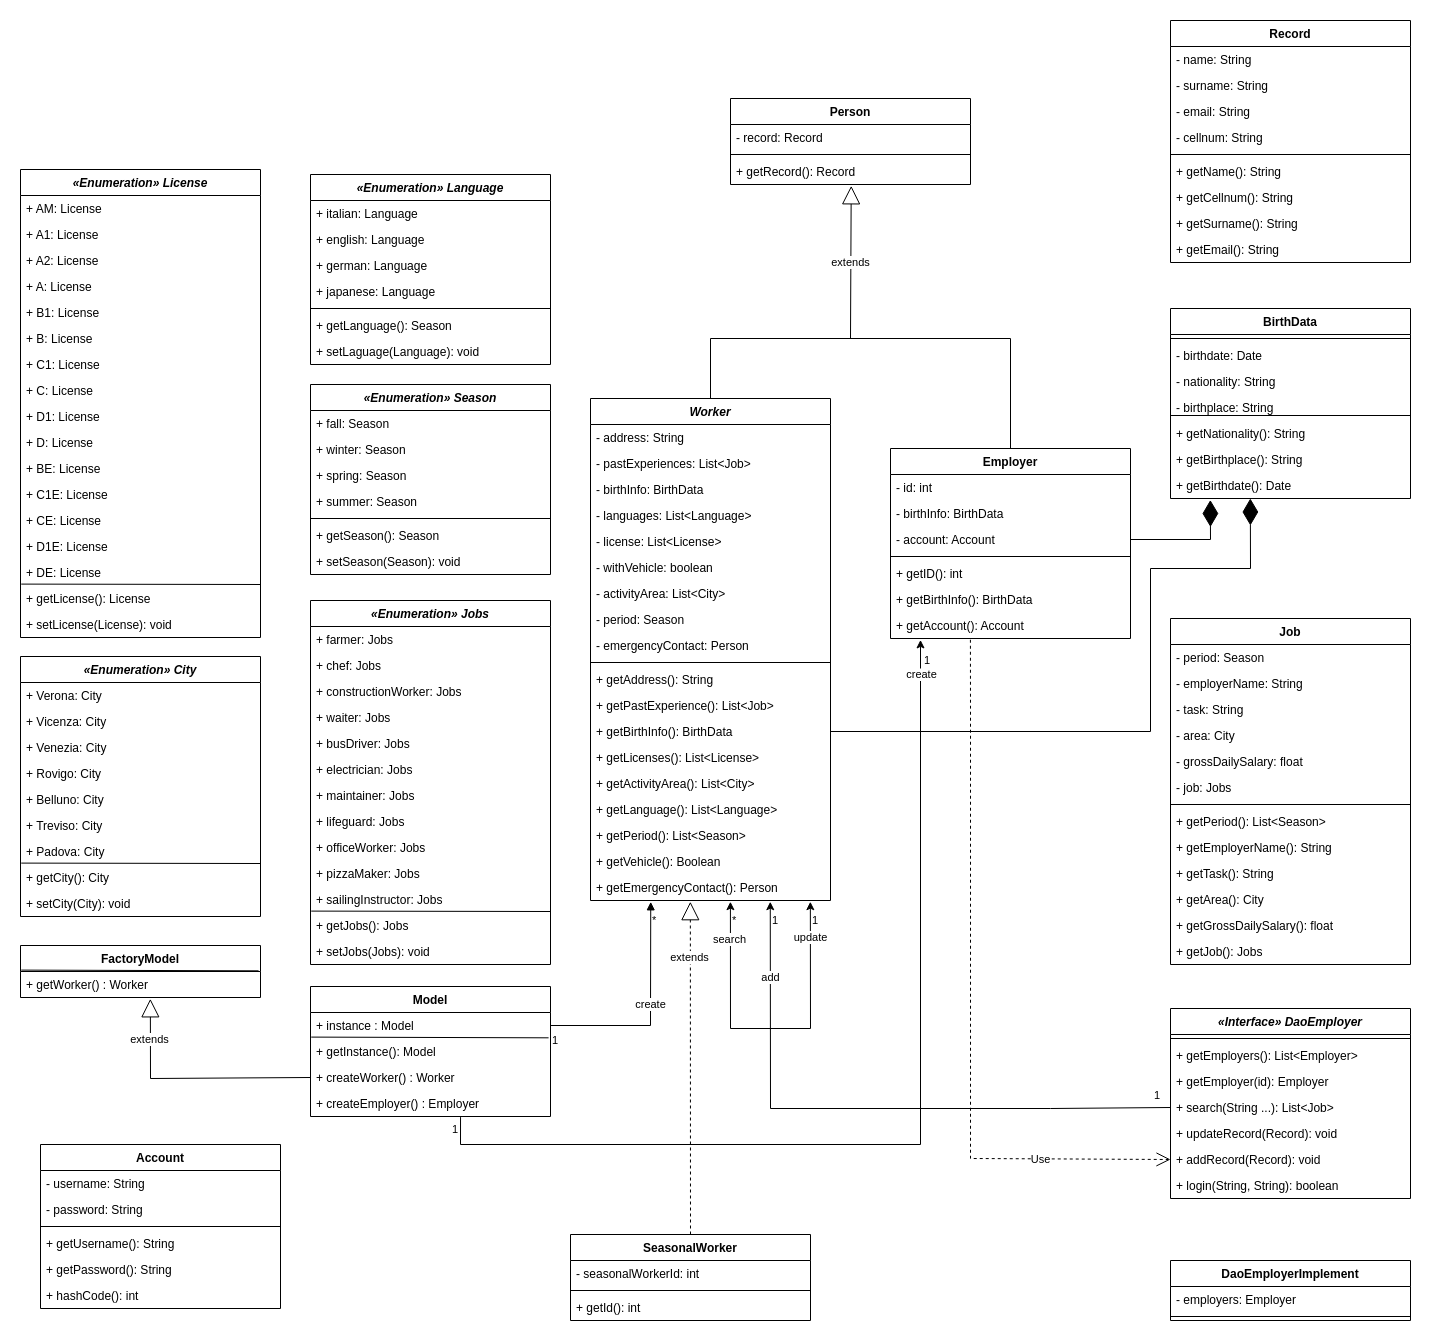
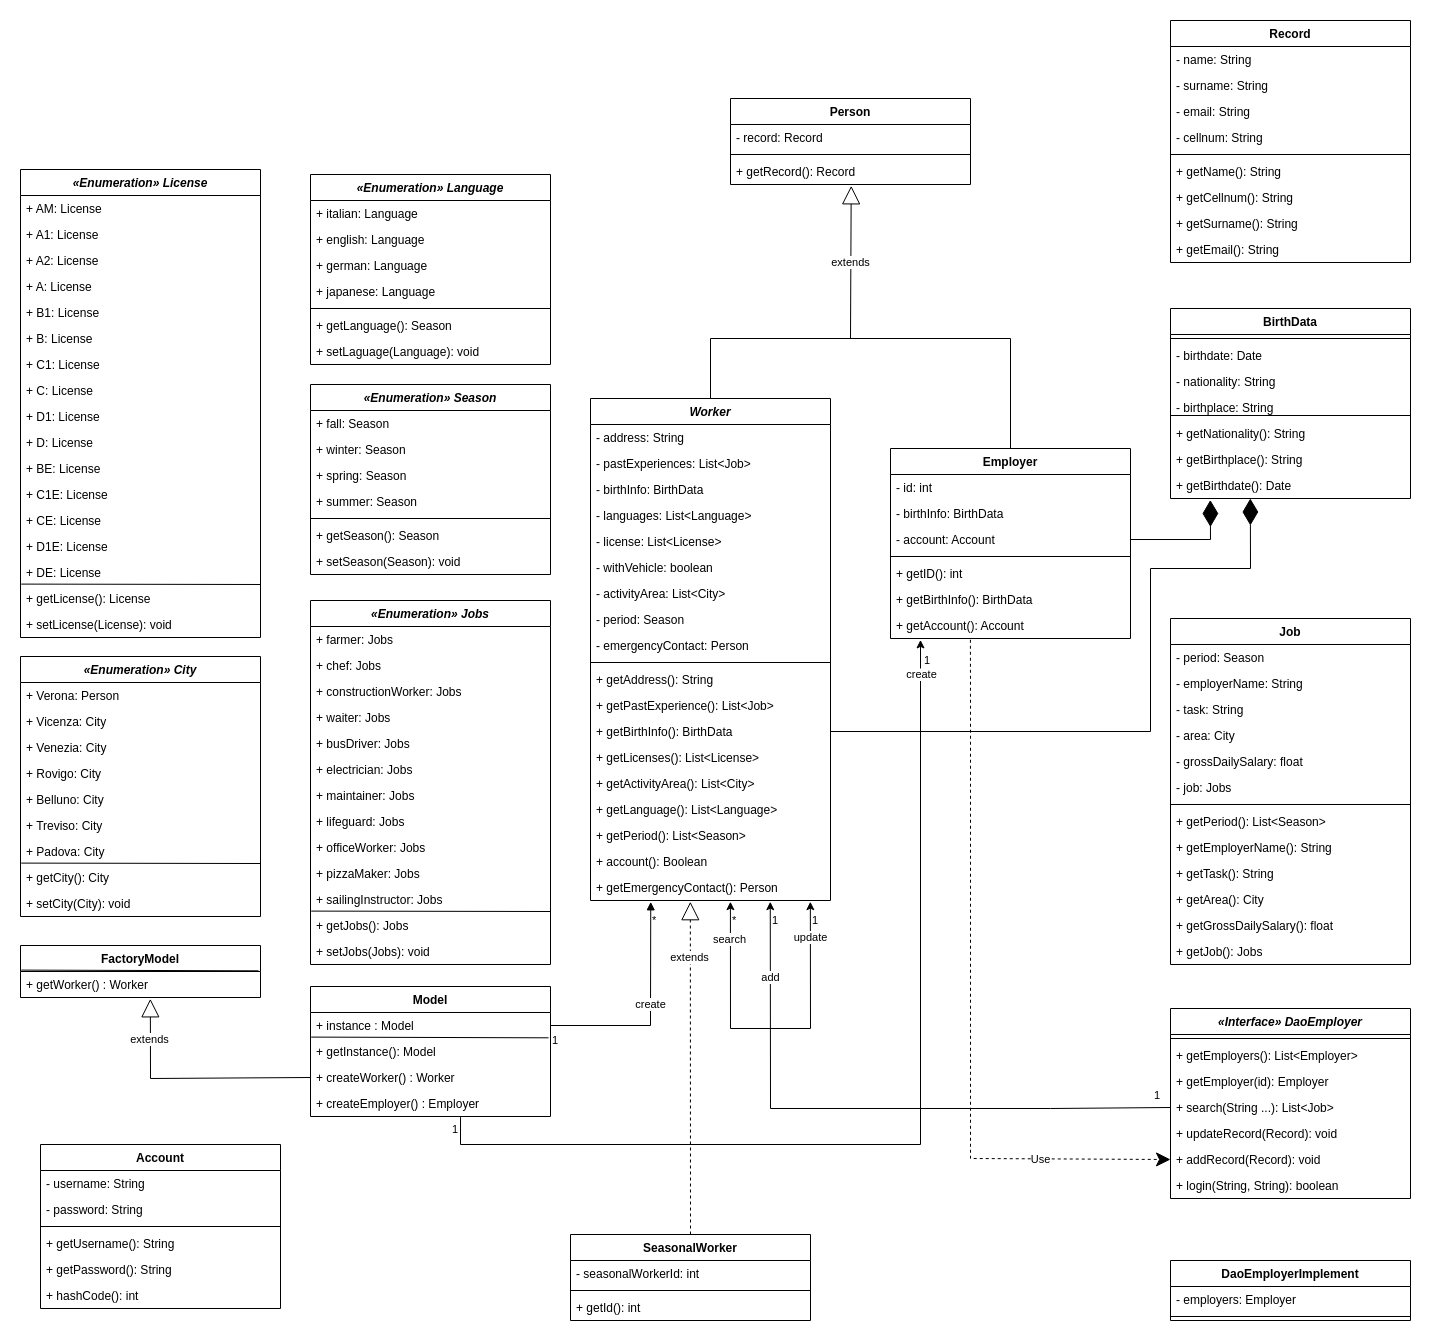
node "+ Verona: City": label "+ Verona: City" -> "+ Verona: Person"
node "+ getVehicle(): Boolean": label "+ getVehicle(): Boolean" -> "+ account(): Boolean"
edge "+ getAccount(): Account" -> "+ addRecord(Record): void": arrowhead open -> classic
